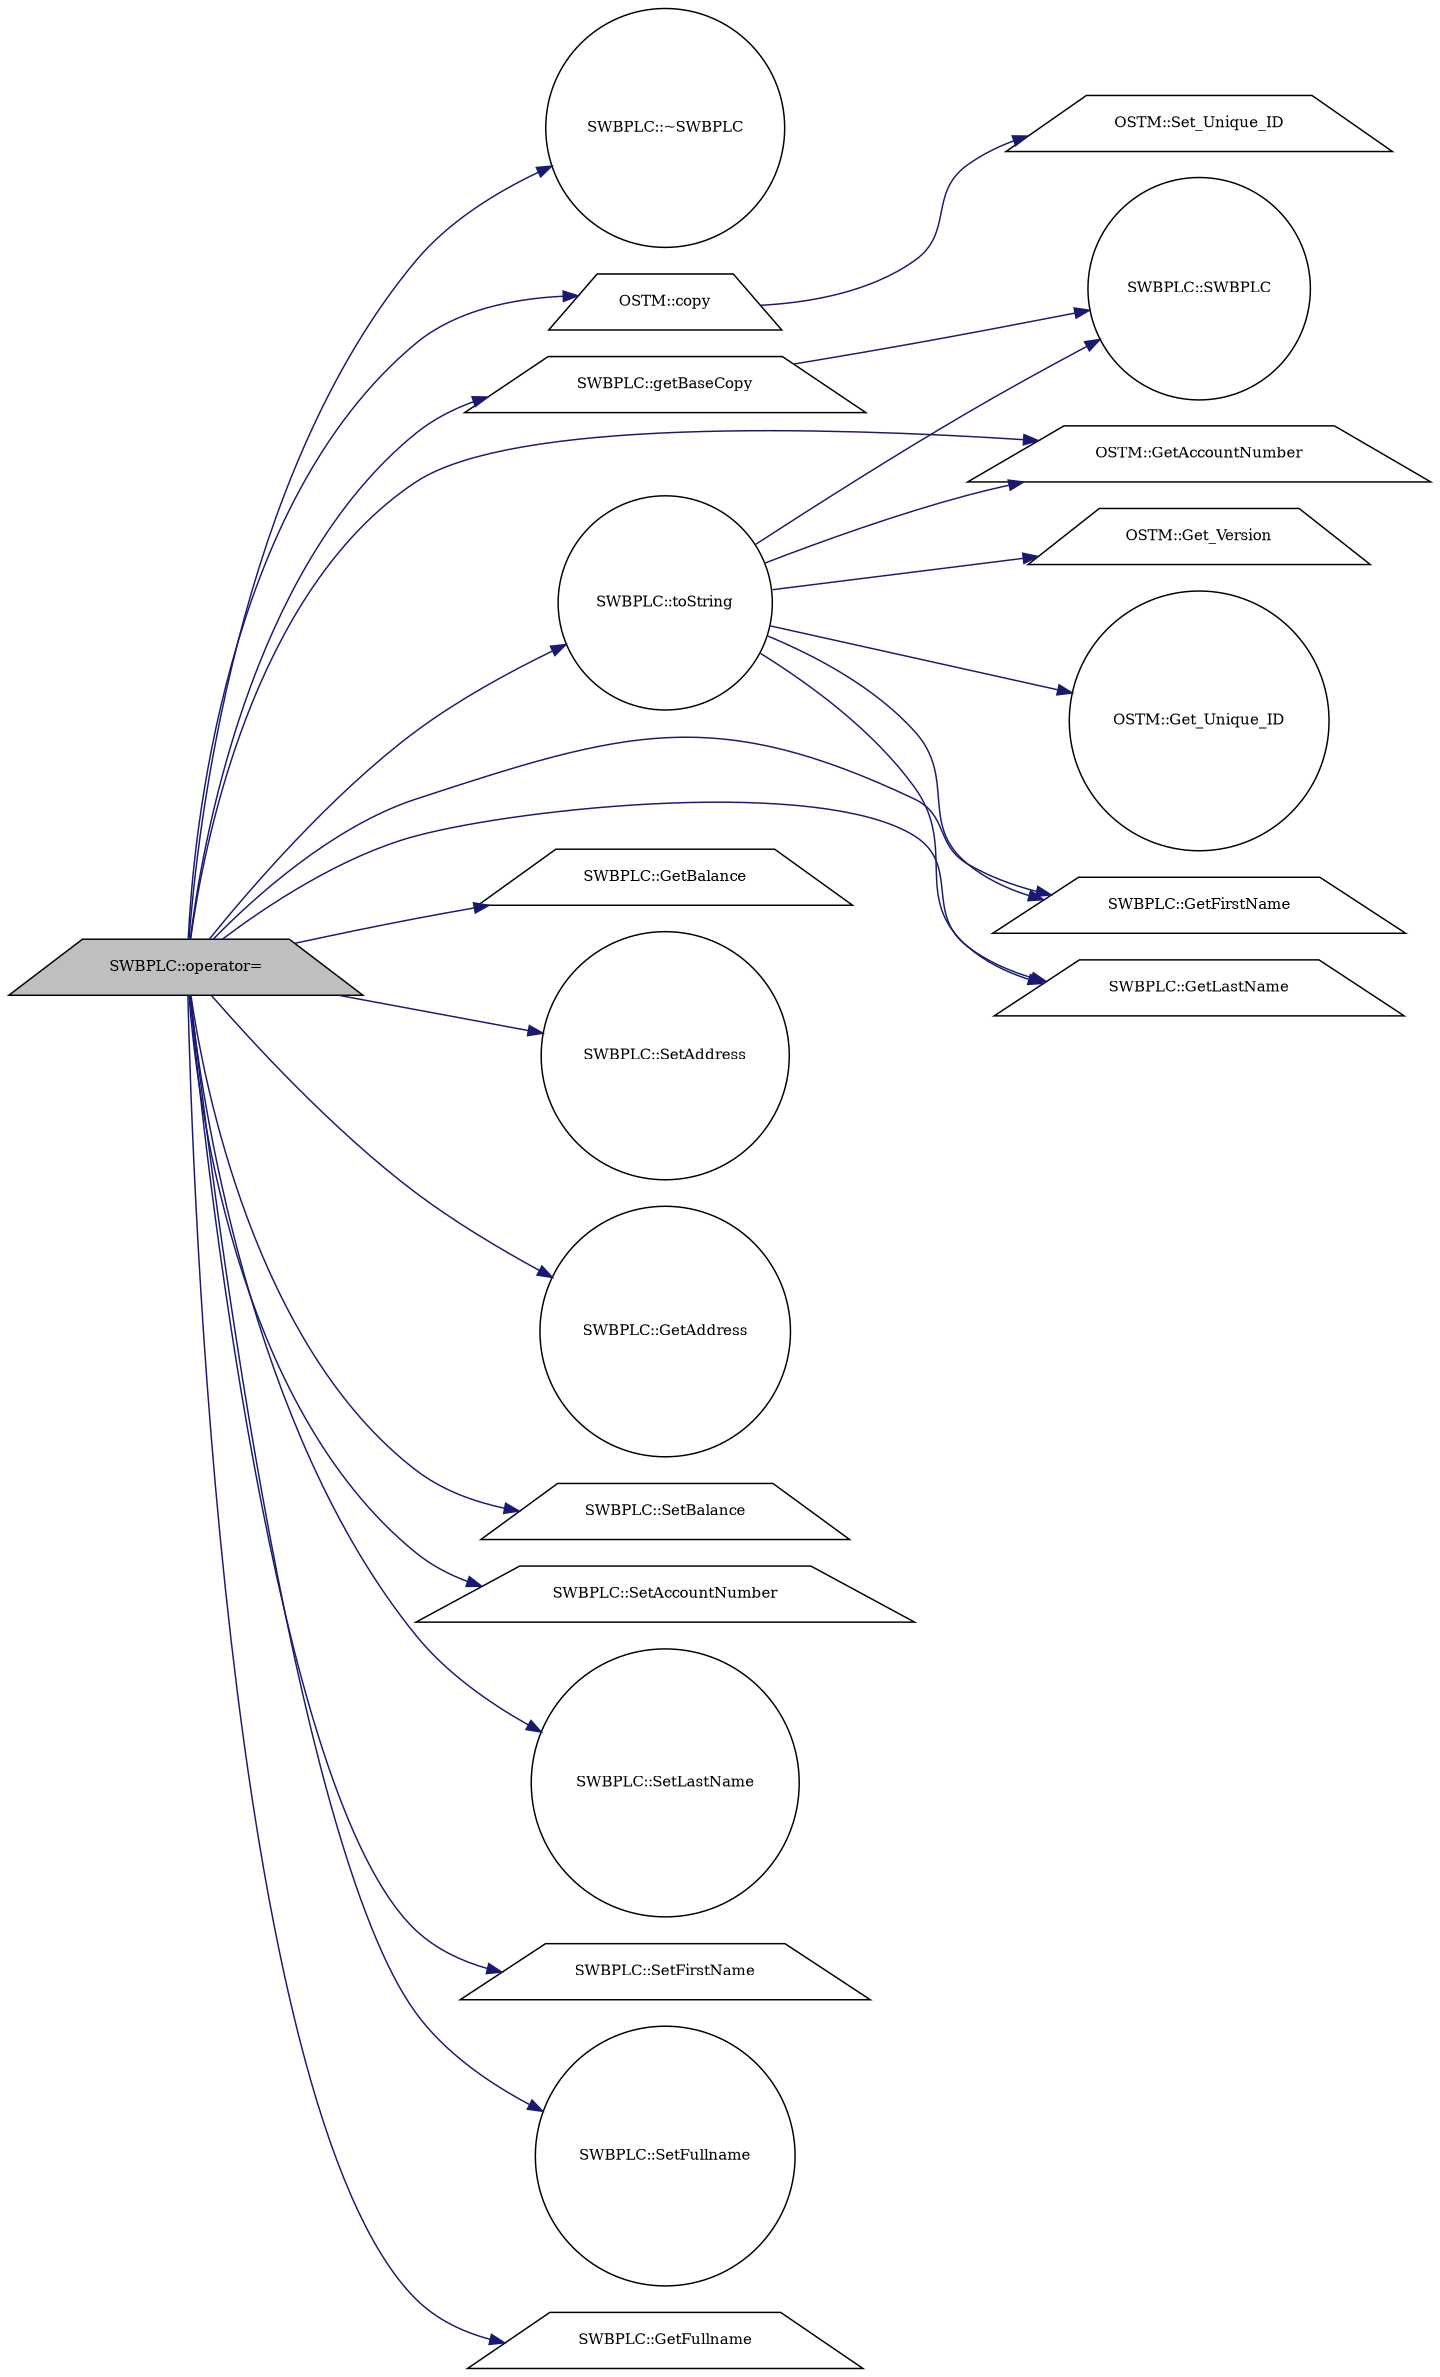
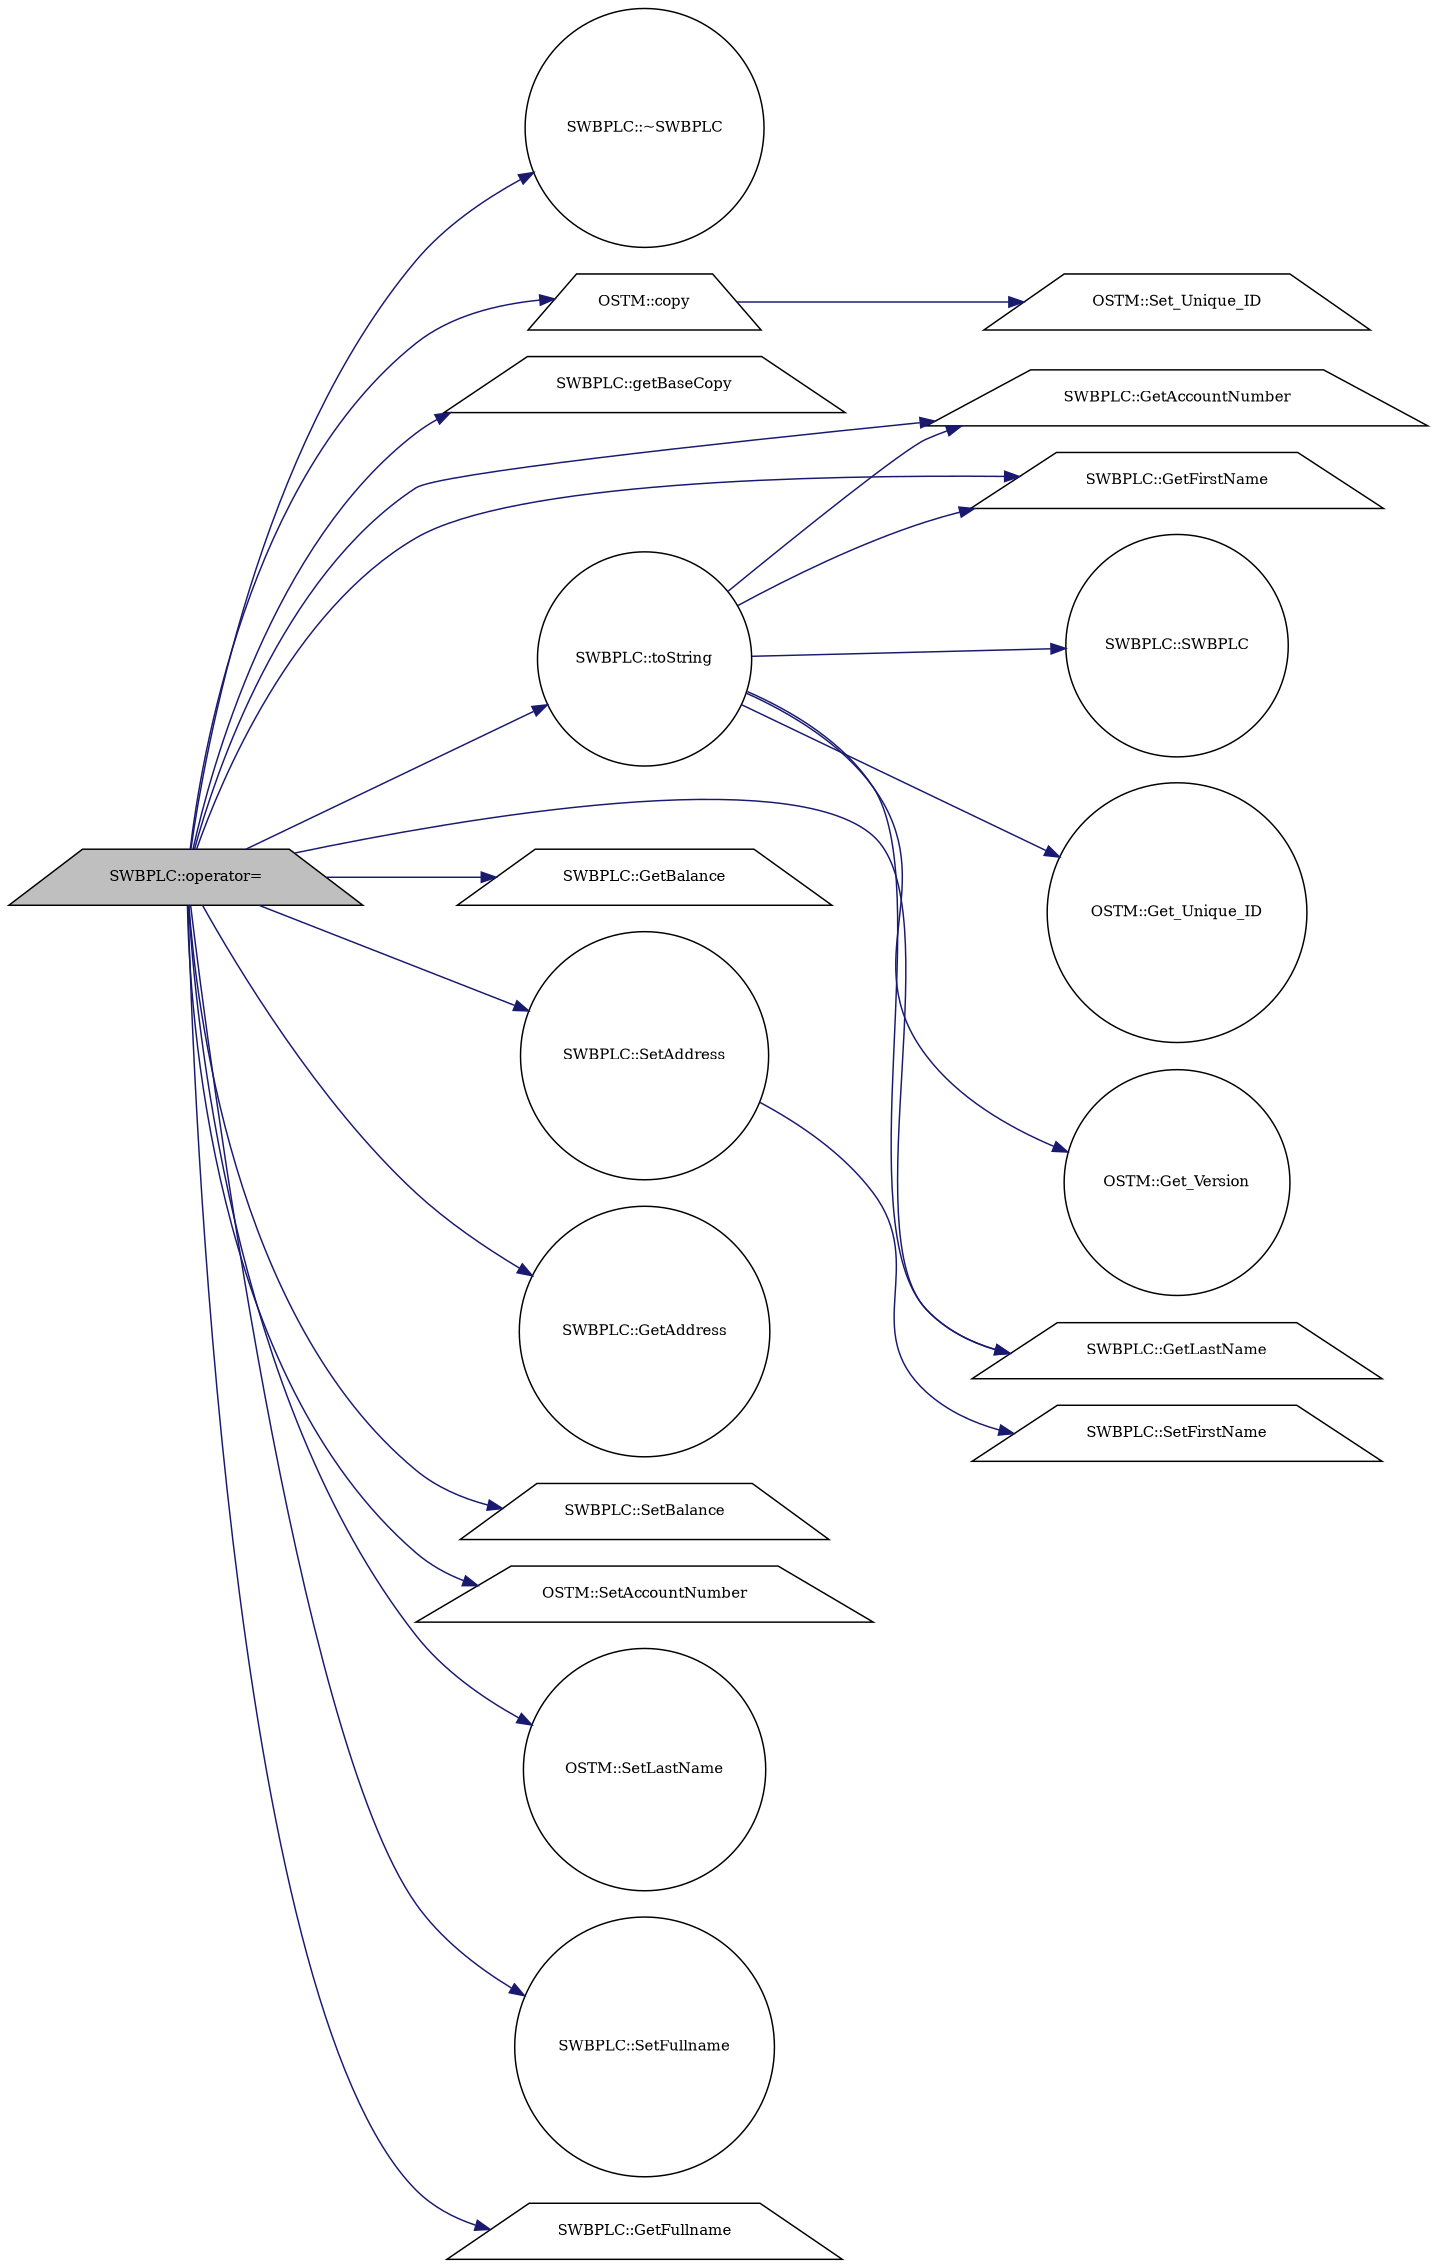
edge "SWBPLC::getBaseCopy" -> "SWBPLC::SWBPLC": removed
node "OSTM::GetAccountNumber": label "OSTM::GetAccountNumber" -> "SWBPLC::GetAccountNumber"
node "OSTM::Get_Version": shape trapezium -> circle
edge "SWBPLC::operator=" -> "SWBPLC::SetFirstName": now "SWBPLC::SetAddress" -> "SWBPLC::SetFirstName"
node "SWBPLC::SetAccountNumber": label "SWBPLC::SetAccountNumber" -> "OSTM::SetAccountNumber"
node "SWBPLC::SetLastName": label "SWBPLC::SetLastName" -> "OSTM::SetLastName"
